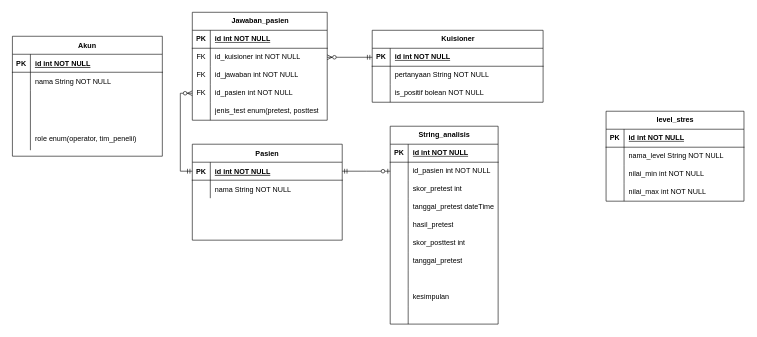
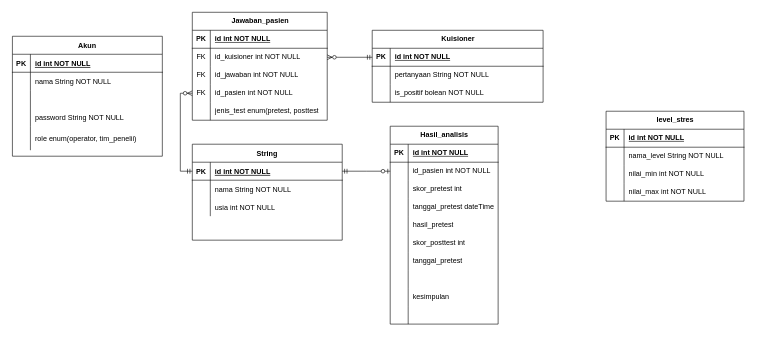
node "password String NOT NULL": added
node "String_analisis": label "String_analisis" -> "Hasil_analisis"
node "Pasien": label "Pasien" -> "String"
node "usia int NOT NULL": added
